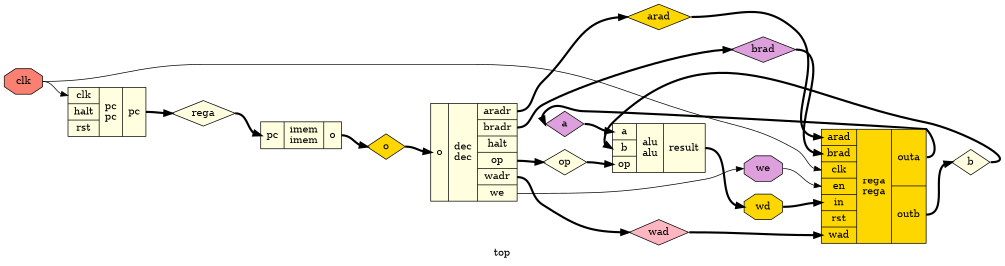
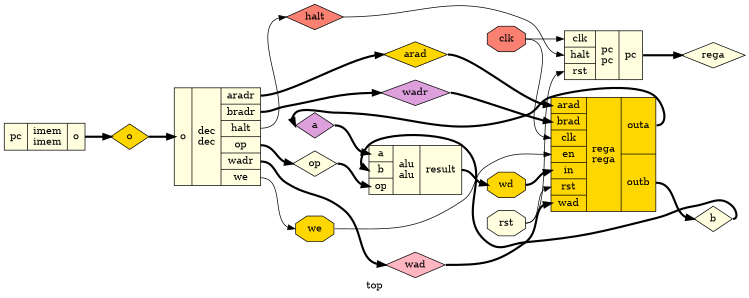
node "halt": added
node "brad": label "brad" -> "wadr"
edge "rega" -> "pc": removed
node "we": fillcolor plum -> gold
node "rst": added
